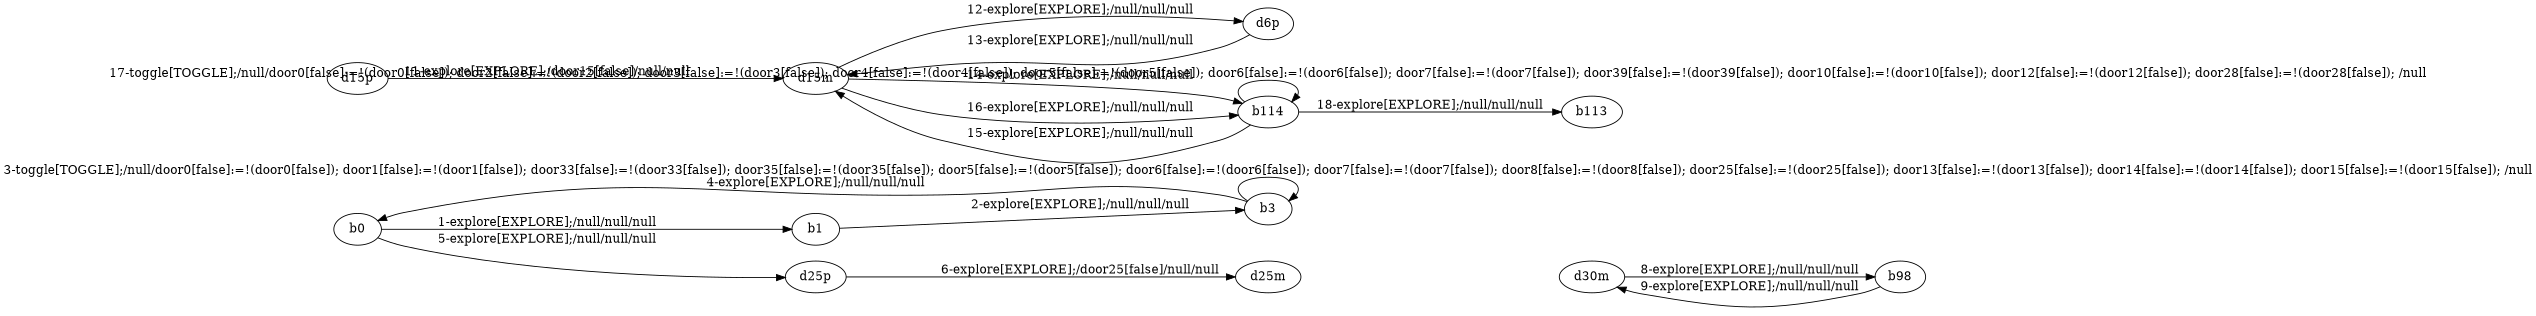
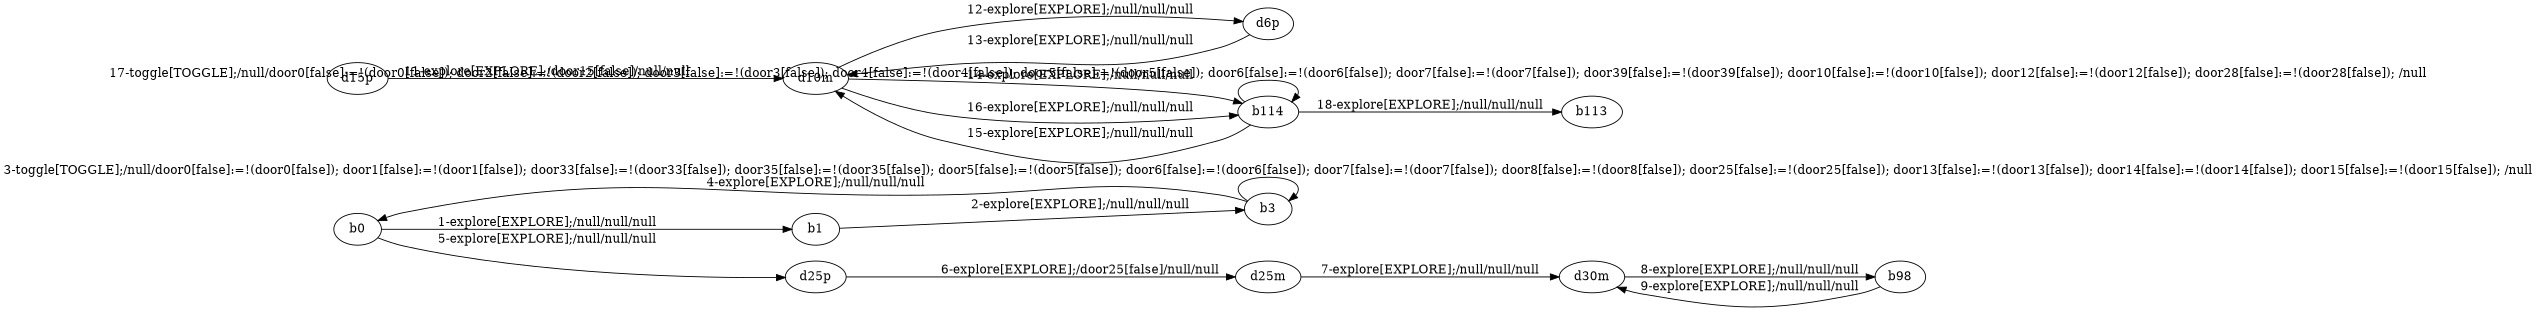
node "d15m": label "d15m" -> "d10m"
edge "d25m" -> "d30m": added, label "7-explore[EXPLORE];/null/null/null"
